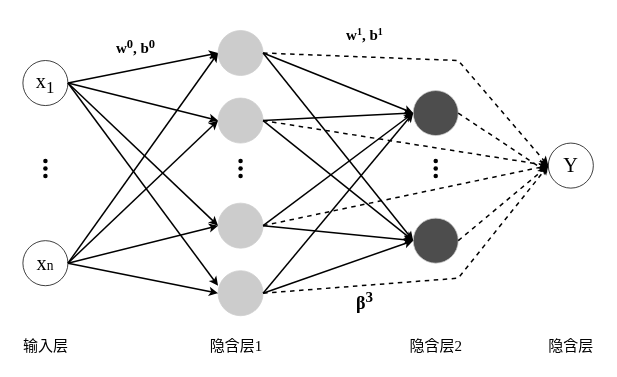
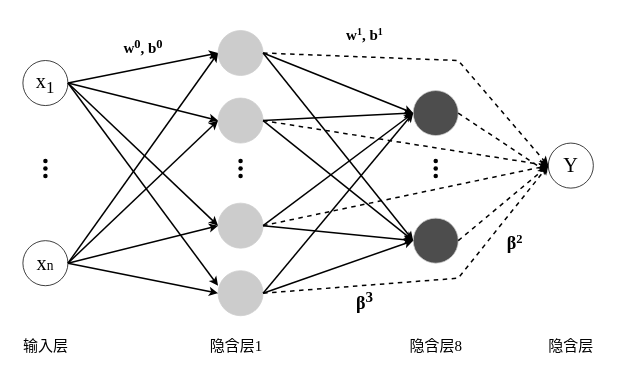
node "w0, b0": moved (135, 44) -> (143, 44)
node "β2": added
node "隐含层2": label "隐含层2" -> "隐含层8"
